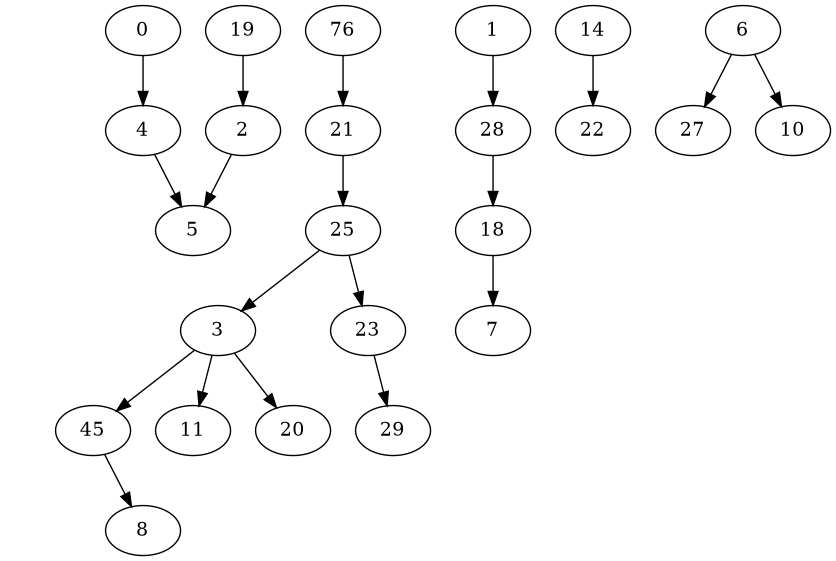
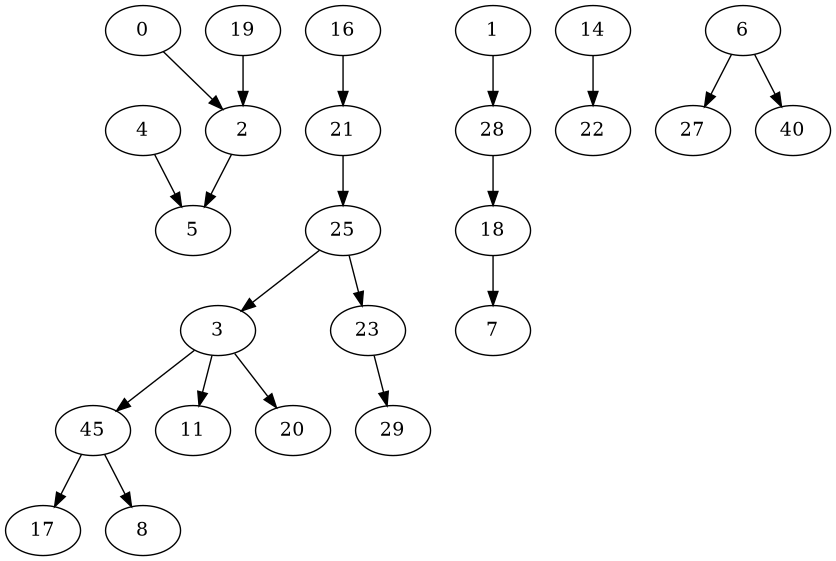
node "76": label "76" -> "16"
edge "0" -> "4": now "0" -> "2"
node "10": label "10" -> "40"
node "17": added
